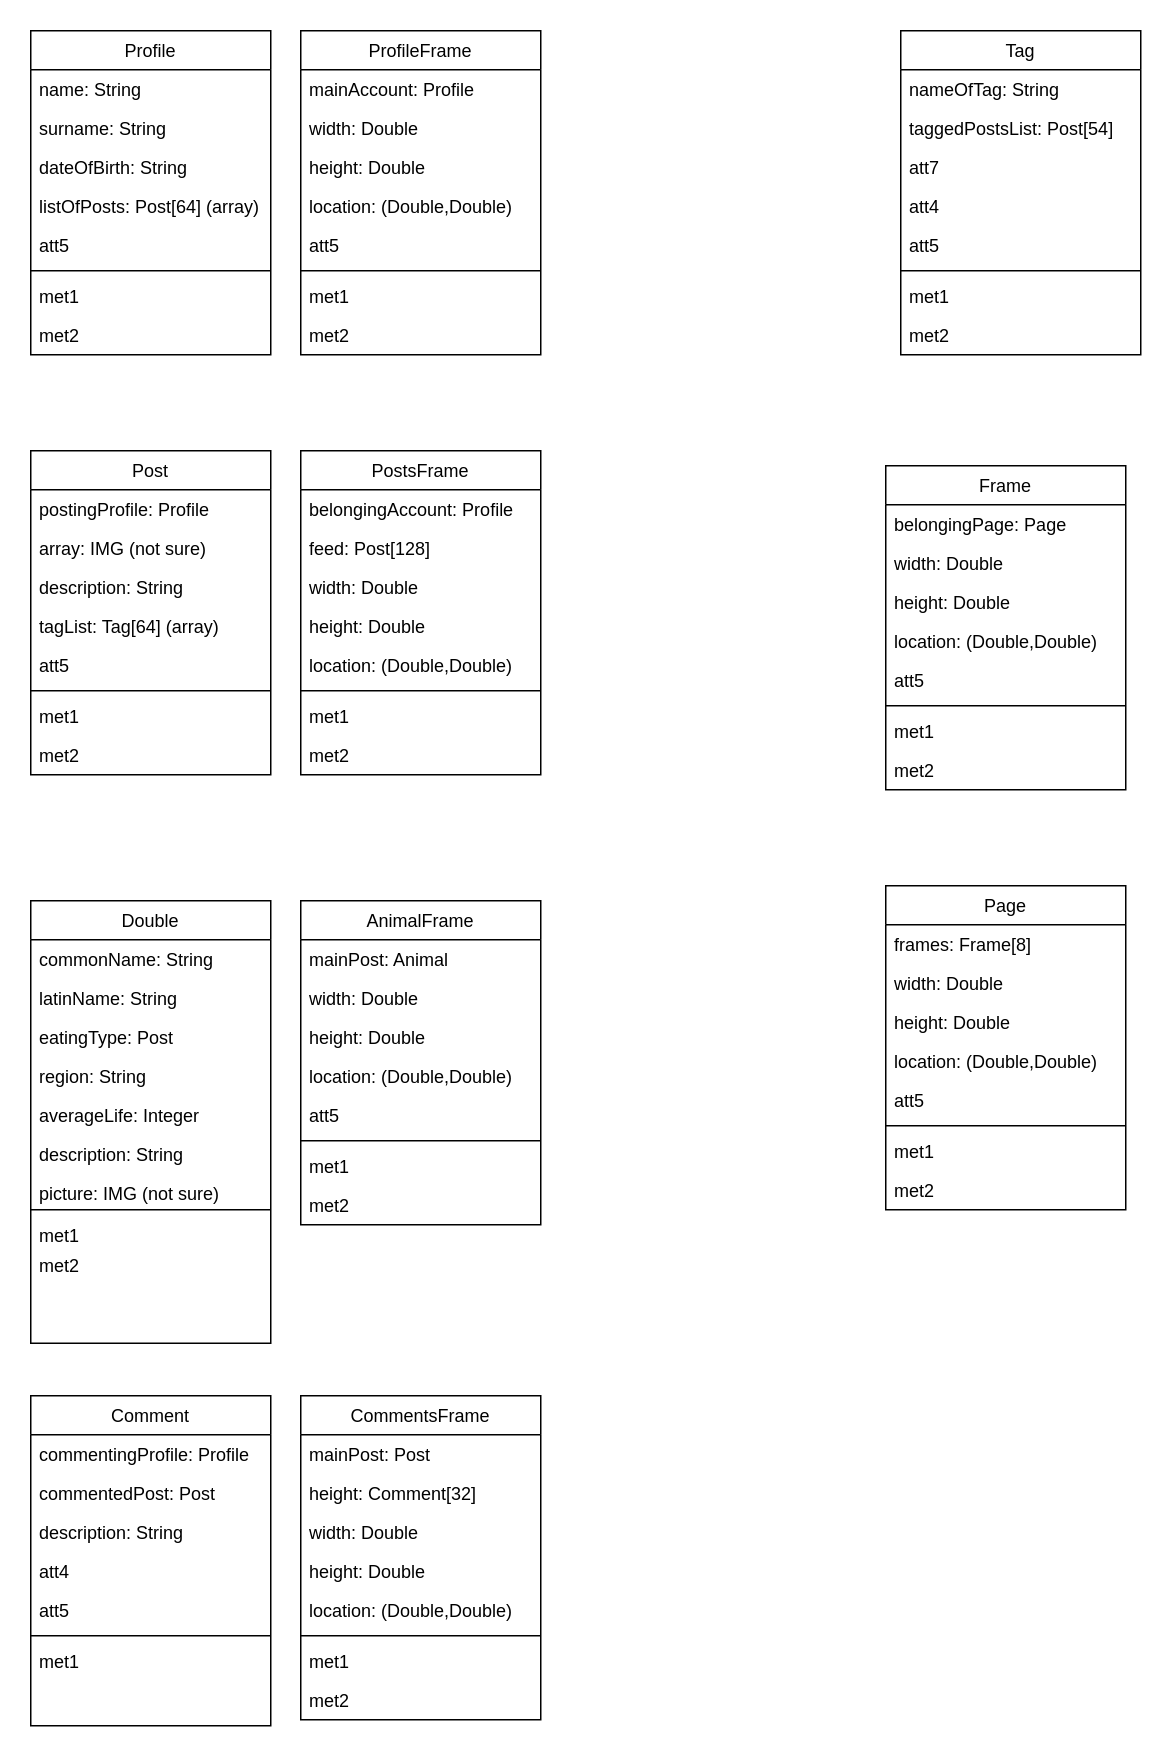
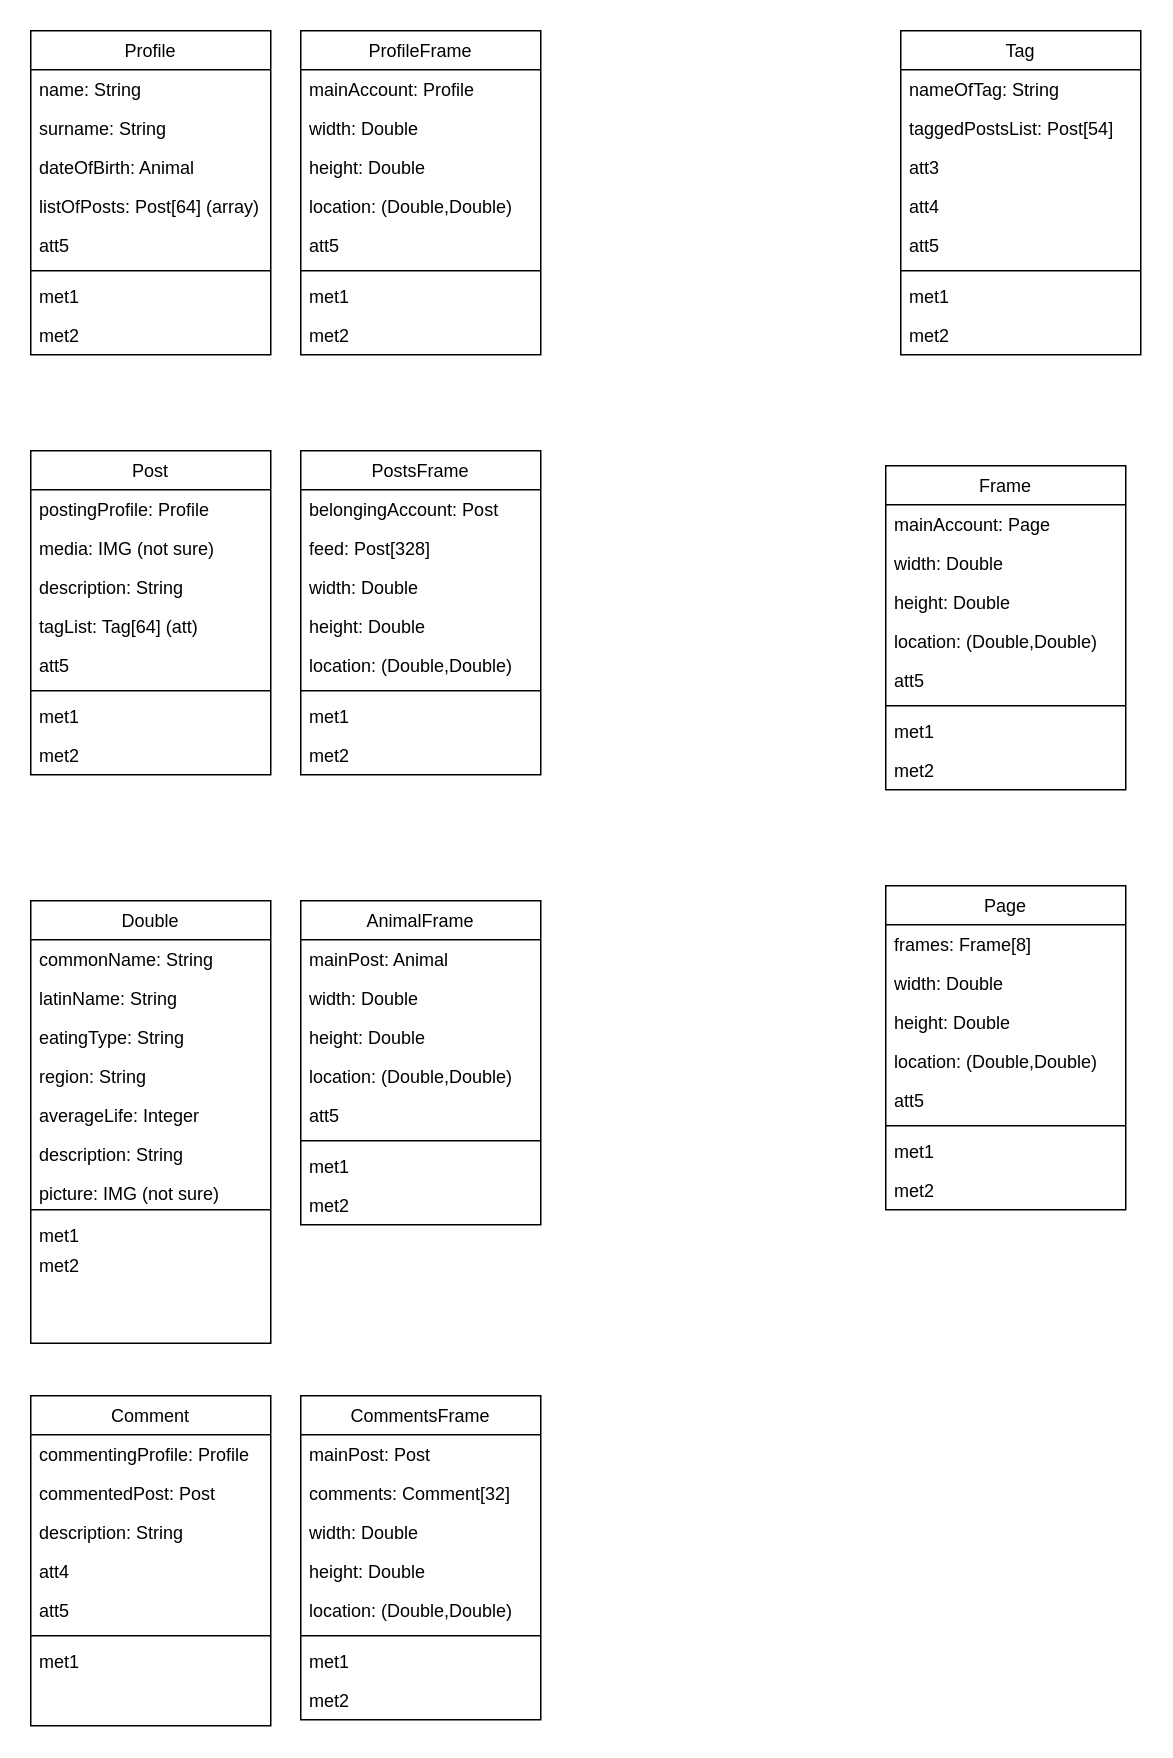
node "dateOfBirth: String": label "dateOfBirth: String" -> "dateOfBirth: Animal"
node "att7": label "att7" -> "att3"
node "belongingAccount: Profile": label "belongingAccount: Profile" -> "belongingAccount: Post"
node "belongingPage: Page": label "belongingPage: Page" -> "mainAccount: Page"
node "array: IMG (not sure)": label "array: IMG (not sure)" -> "media: IMG (not sure)"
node "feed: Post[128]": label "feed: Post[128]" -> "feed: Post[328]"
node "tagList: Tag[64] (array)": label "tagList: Tag[64] (array)" -> "tagList: Tag[64] (att)"
node "eatingType: Post": label "eatingType: Post" -> "eatingType: String"
node "height: Comment[32]": label "height: Comment[32]" -> "comments: Comment[32]"
